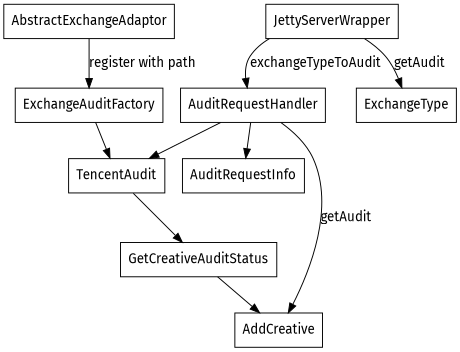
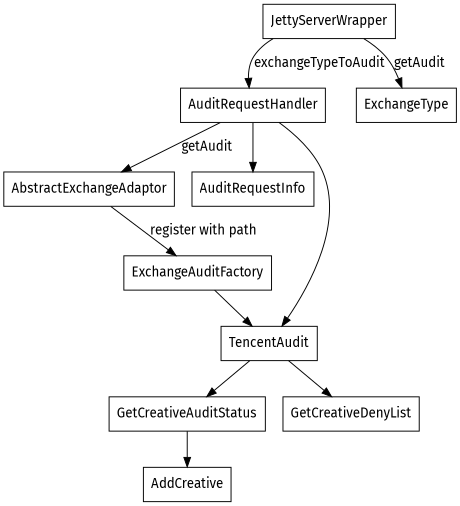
edge "AuditRequestHandler" -> "AddCreative": now "AuditRequestHandler" -> "AbstractExchangeAdaptor"
node "GetCreativeDenyList": added
